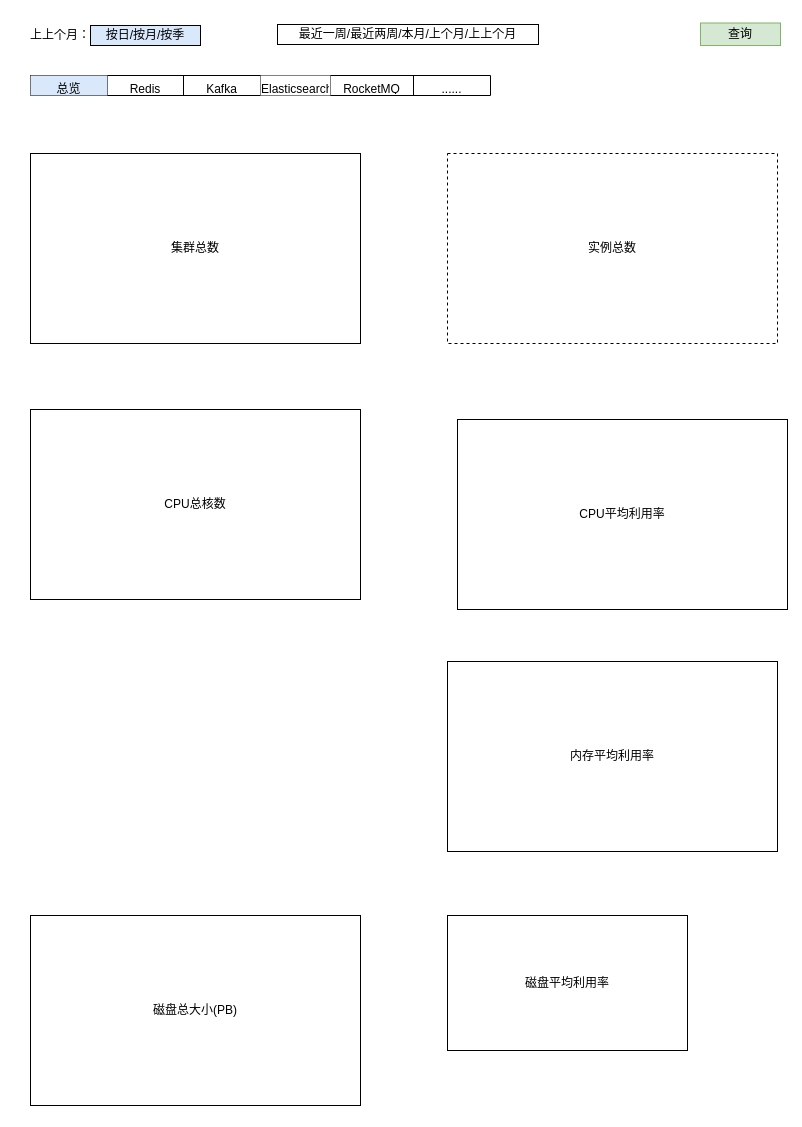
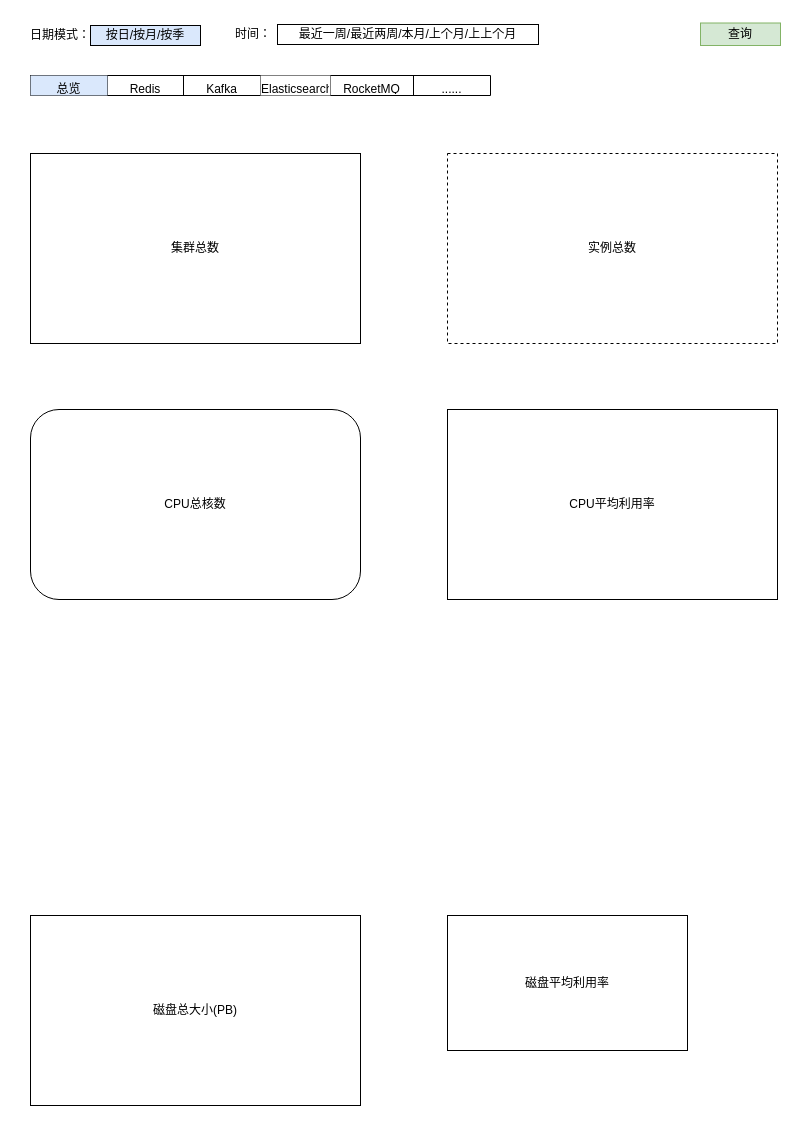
node "时间：": added
node "上上个月：": label "上上个月：" -> "日期模式："
node "CPU总核数": shape rectangle -> rounded rectangle
node "CPU平均利用率": moved (623, 515) -> (613, 505)
node "内存平均利用率": removed
